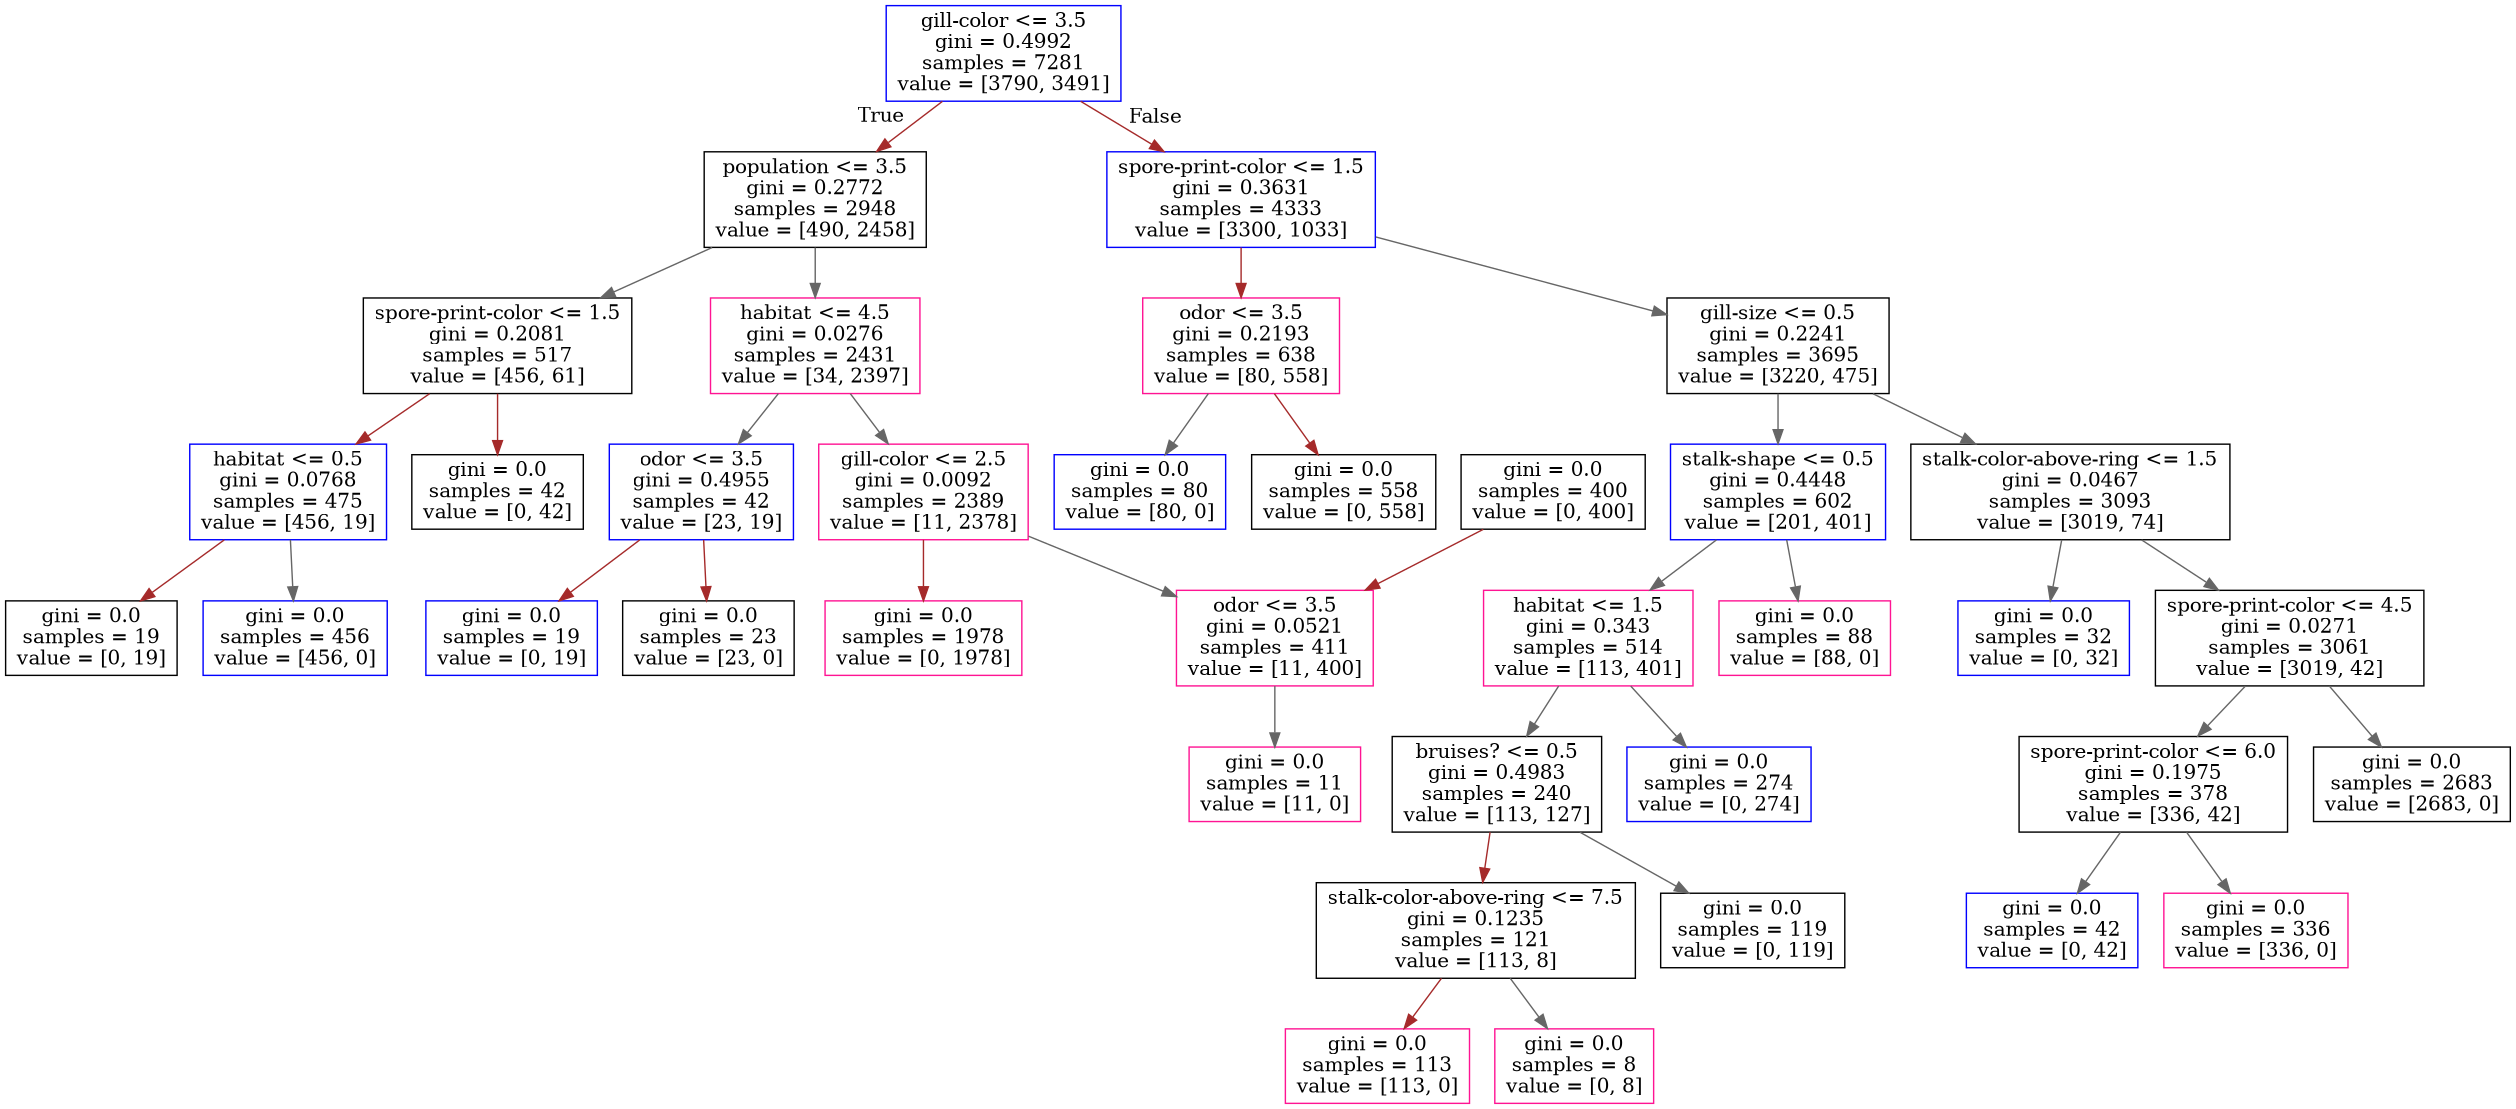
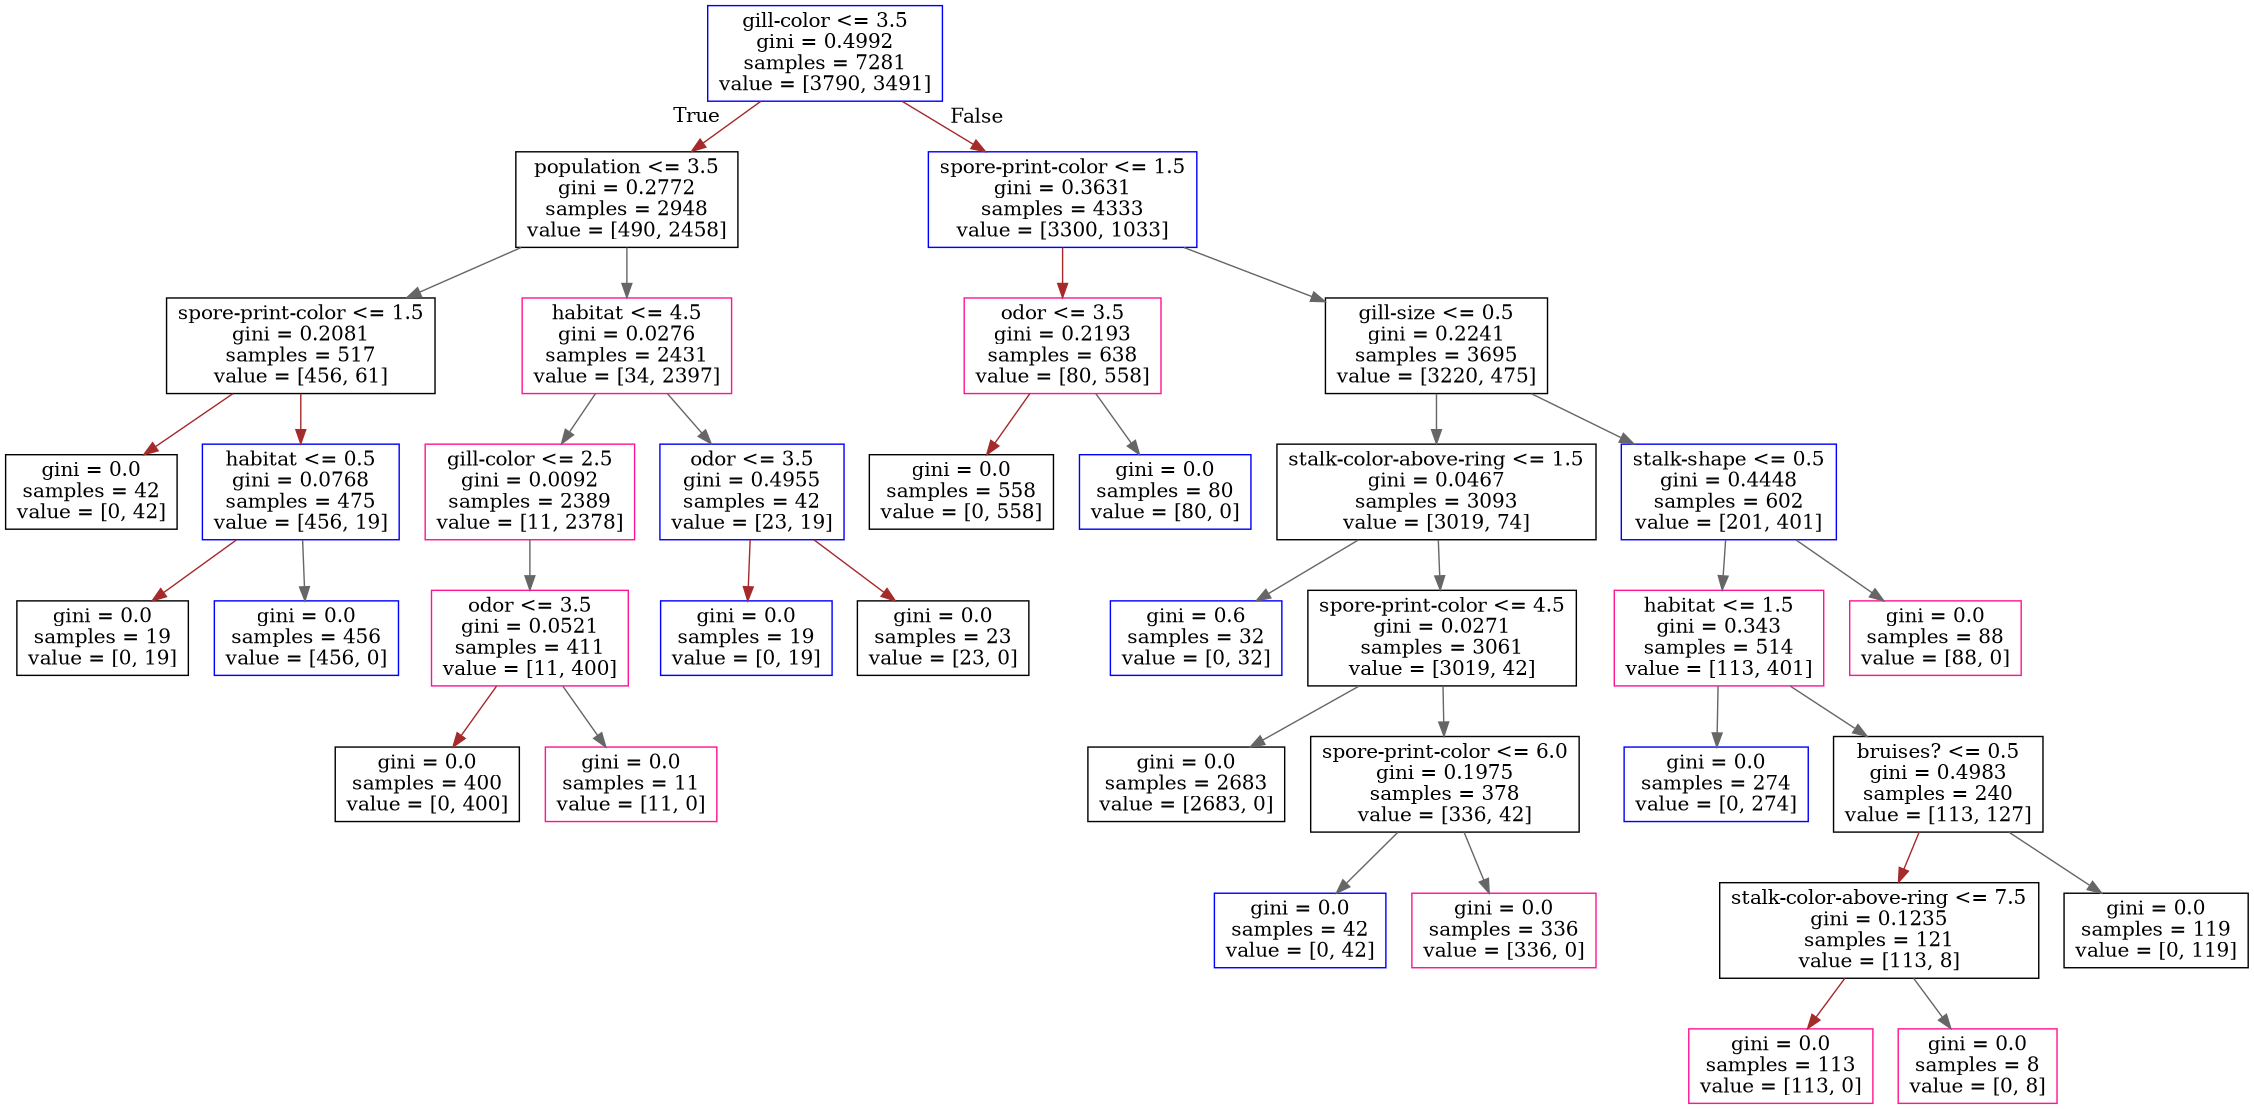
edge "gini = 0.0 samples = 400 value = [0, 400]" -> "odor <= 3.5 gini = 0.0521 samples = 411 value = [11, 400]": reversed
node "gini = 0.0 samples = 1978 value = [0, 1978]": removed
node "gini = 0.0 samples = 32 value = [0, 32]": label "gini = 0.0 samples = 32 value = [0, 32]" -> "gini = 0.6 samples = 32 value = [0, 32]"
